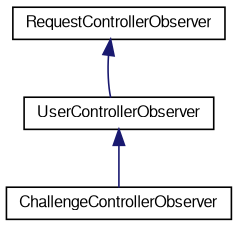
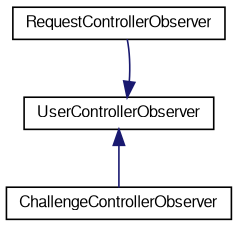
edge "UserControllerObserver" -> "RequestControllerObserver": reversed
